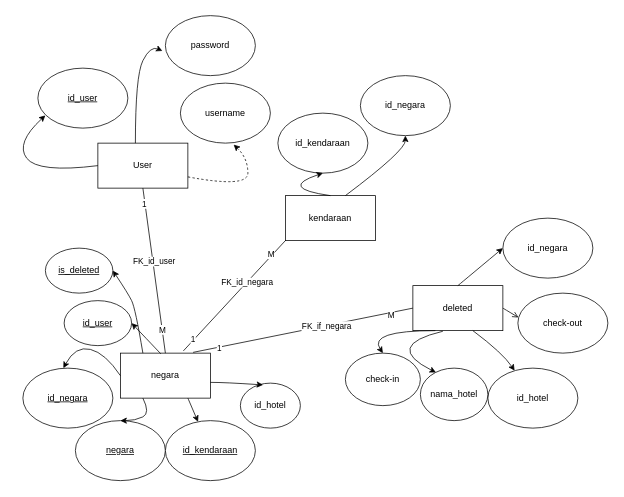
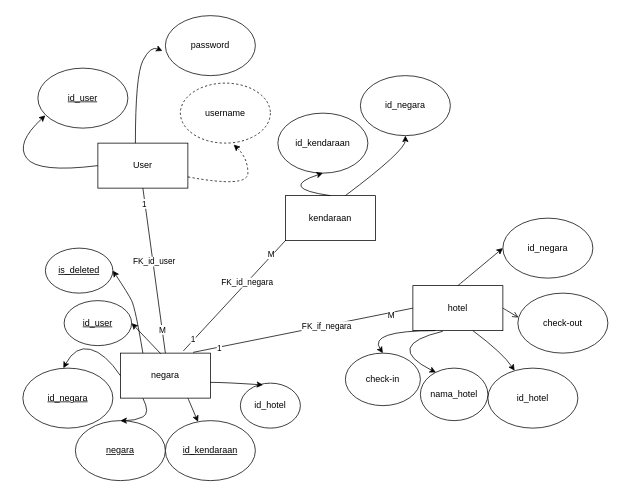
node "username": style solid -> dashed
node "deleted": label "deleted" -> "hotel"
